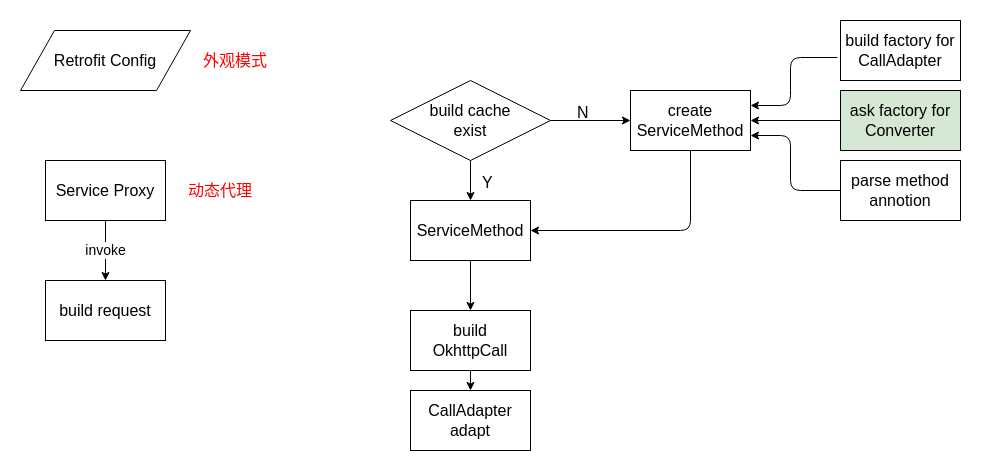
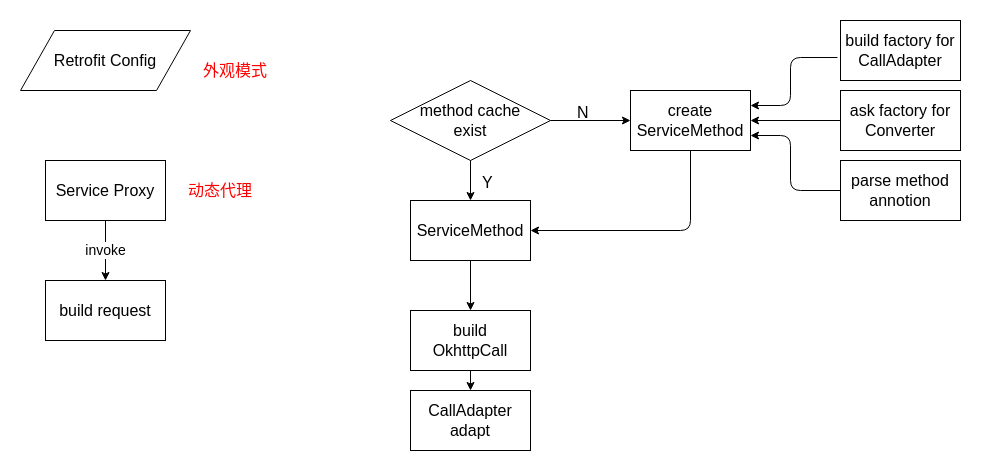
node "外观模式": moved (236, 61) -> (236, 71)
node "build cache exist": label "build cache exist" -> "method cache exist"
node "ask factory for Converter": fillcolor #d5e8d4 -> #ffffff
